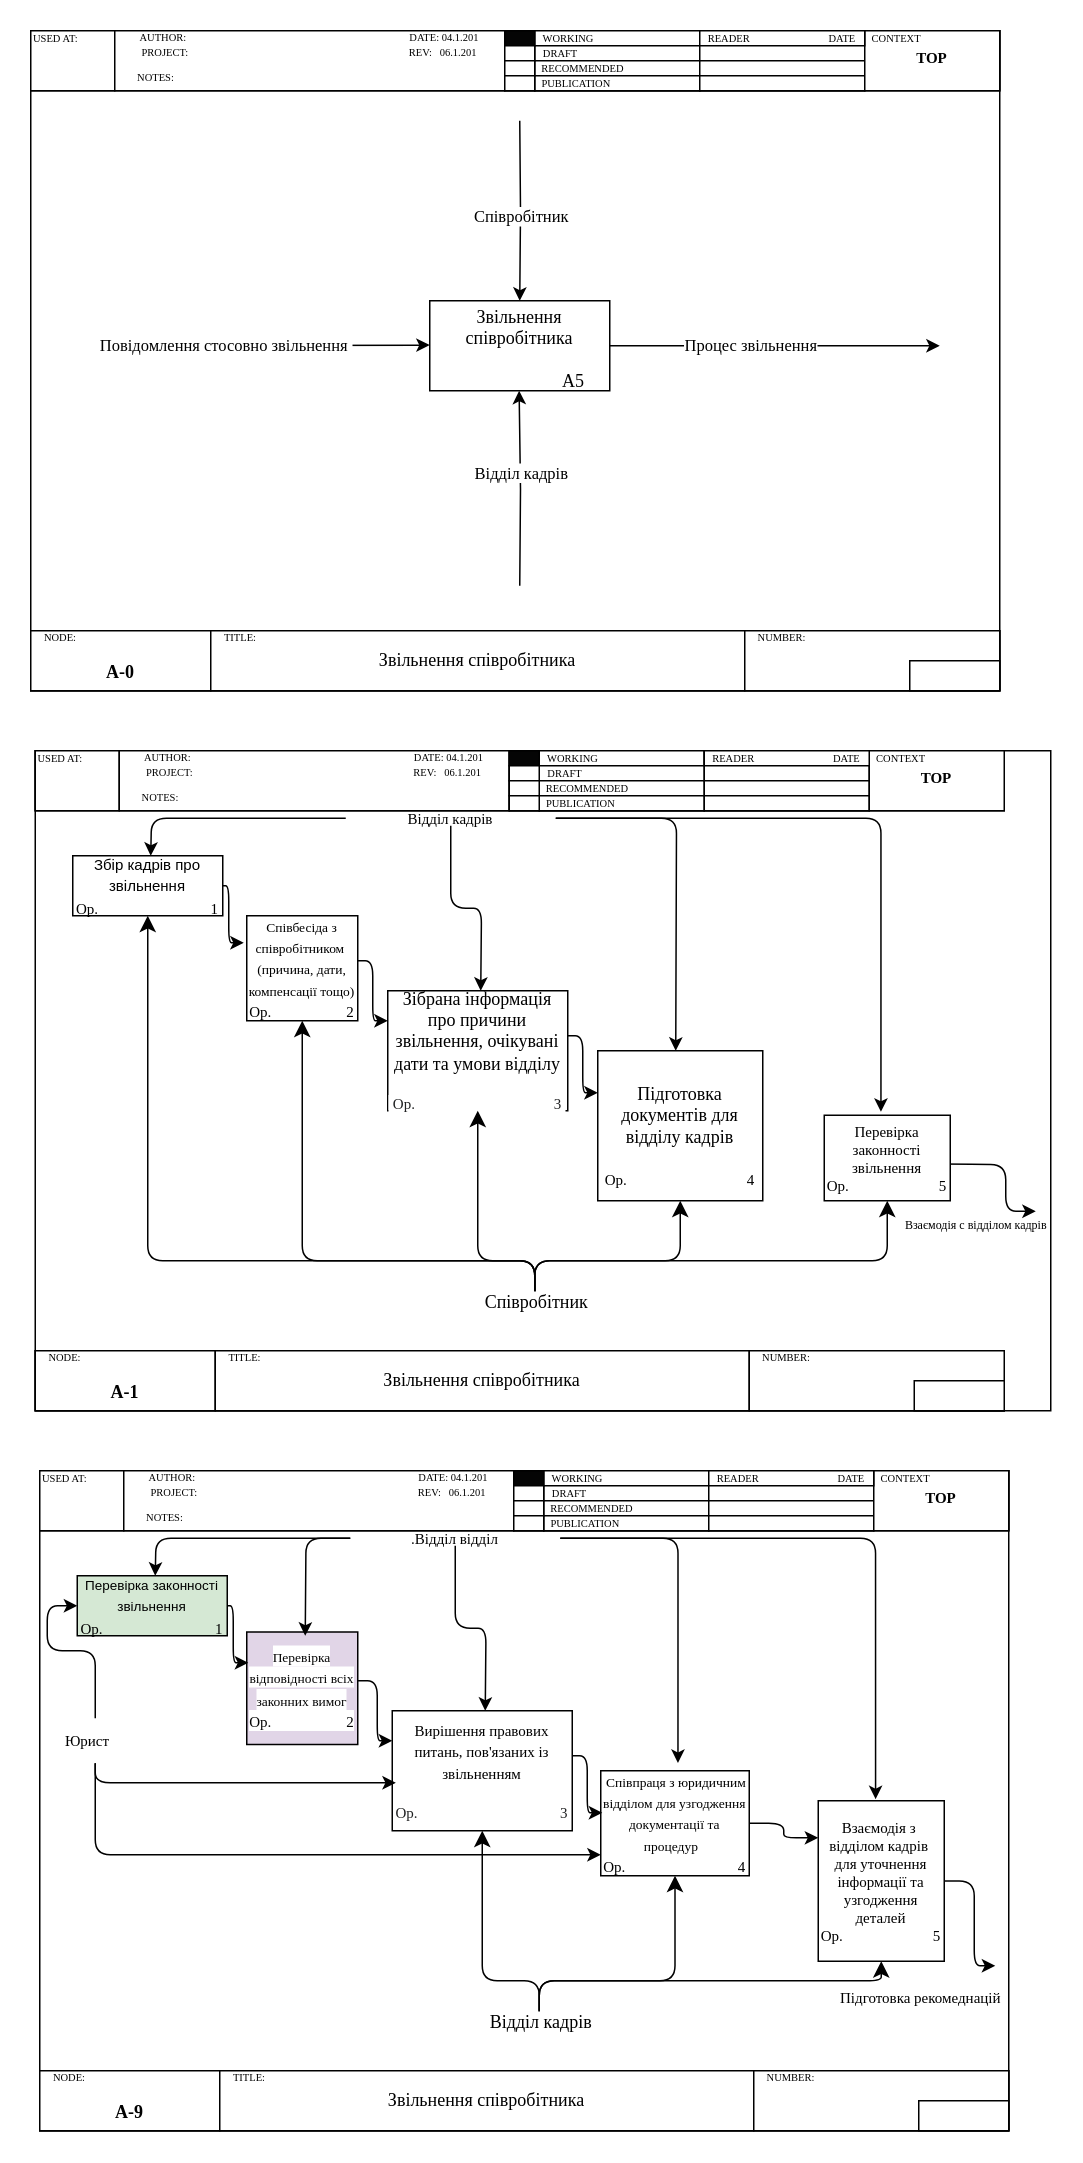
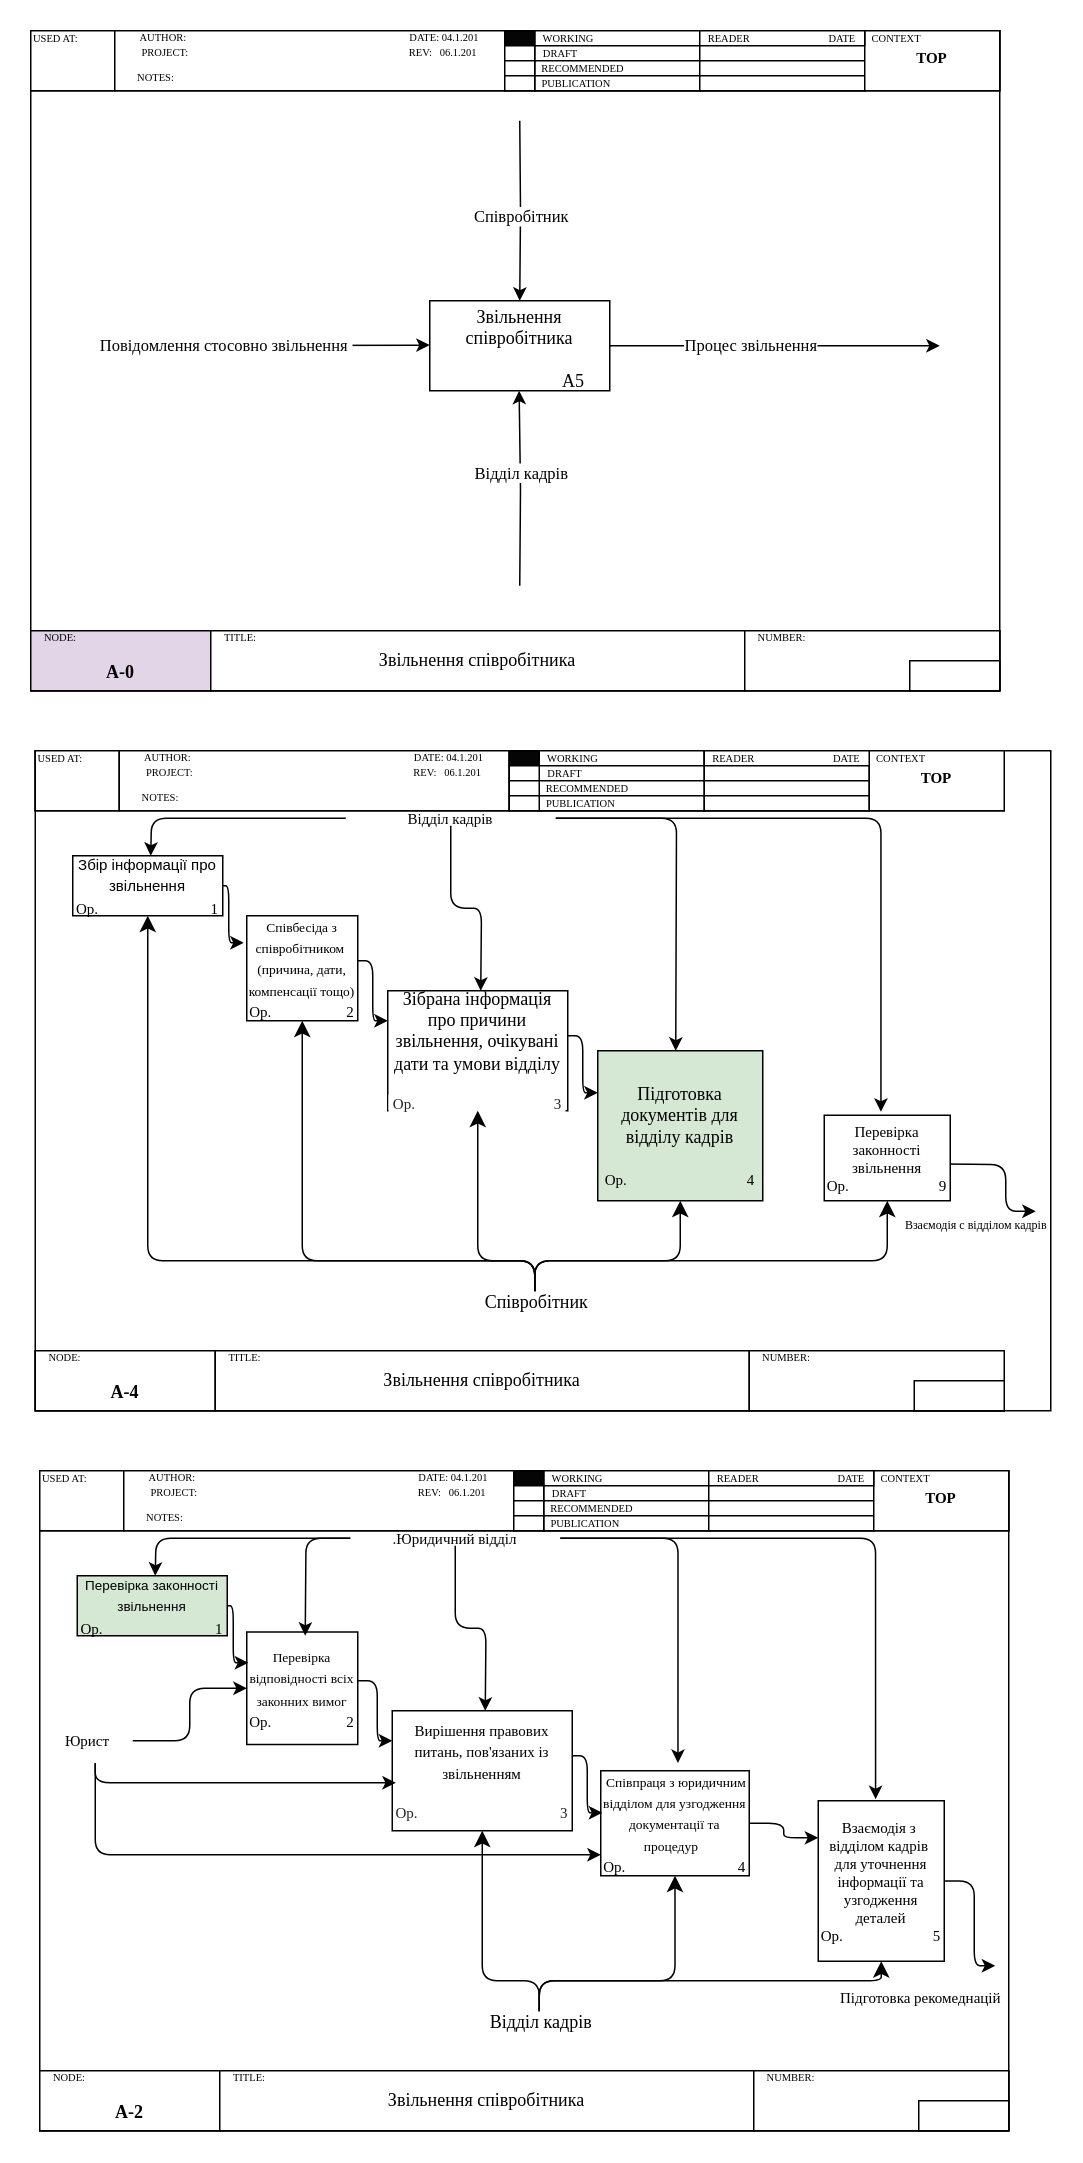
node "A-0": fillcolor #ffffff -> #e1d5e7
node "Збір кадрів про звільнення Ор. 1": label "Збір кадрів про звільнення Ор. 1" -> "Збір інформації про звільнення Ор. 1"
node "Підготовка документів для відділу кадрів Ор. 4": fillcolor #ffffff -> #d5e8d4
node "Перевірка законності звільнення Ор. 5": label "Перевірка законності звільнення Ор. 5" -> "Перевірка законності звільнення Ор. 9"
node "A-1": label "A-1" -> "A-4"
node ".Відділ відділ": label ".Відділ відділ" -> ".Юридичний відділ"
edge "Юрист" -> "Перевірка законності звільнення Ор. 1": removed
node "Перевірка відповідності всіх законних вимог Ор. 2": fillcolor #e1d5e7 -> #ffffff
edge "Юрист" -> "Перевірка відповідності всіх законних вимог Ор. 2": added
node "A-9": label "A-9" -> "A-2"
